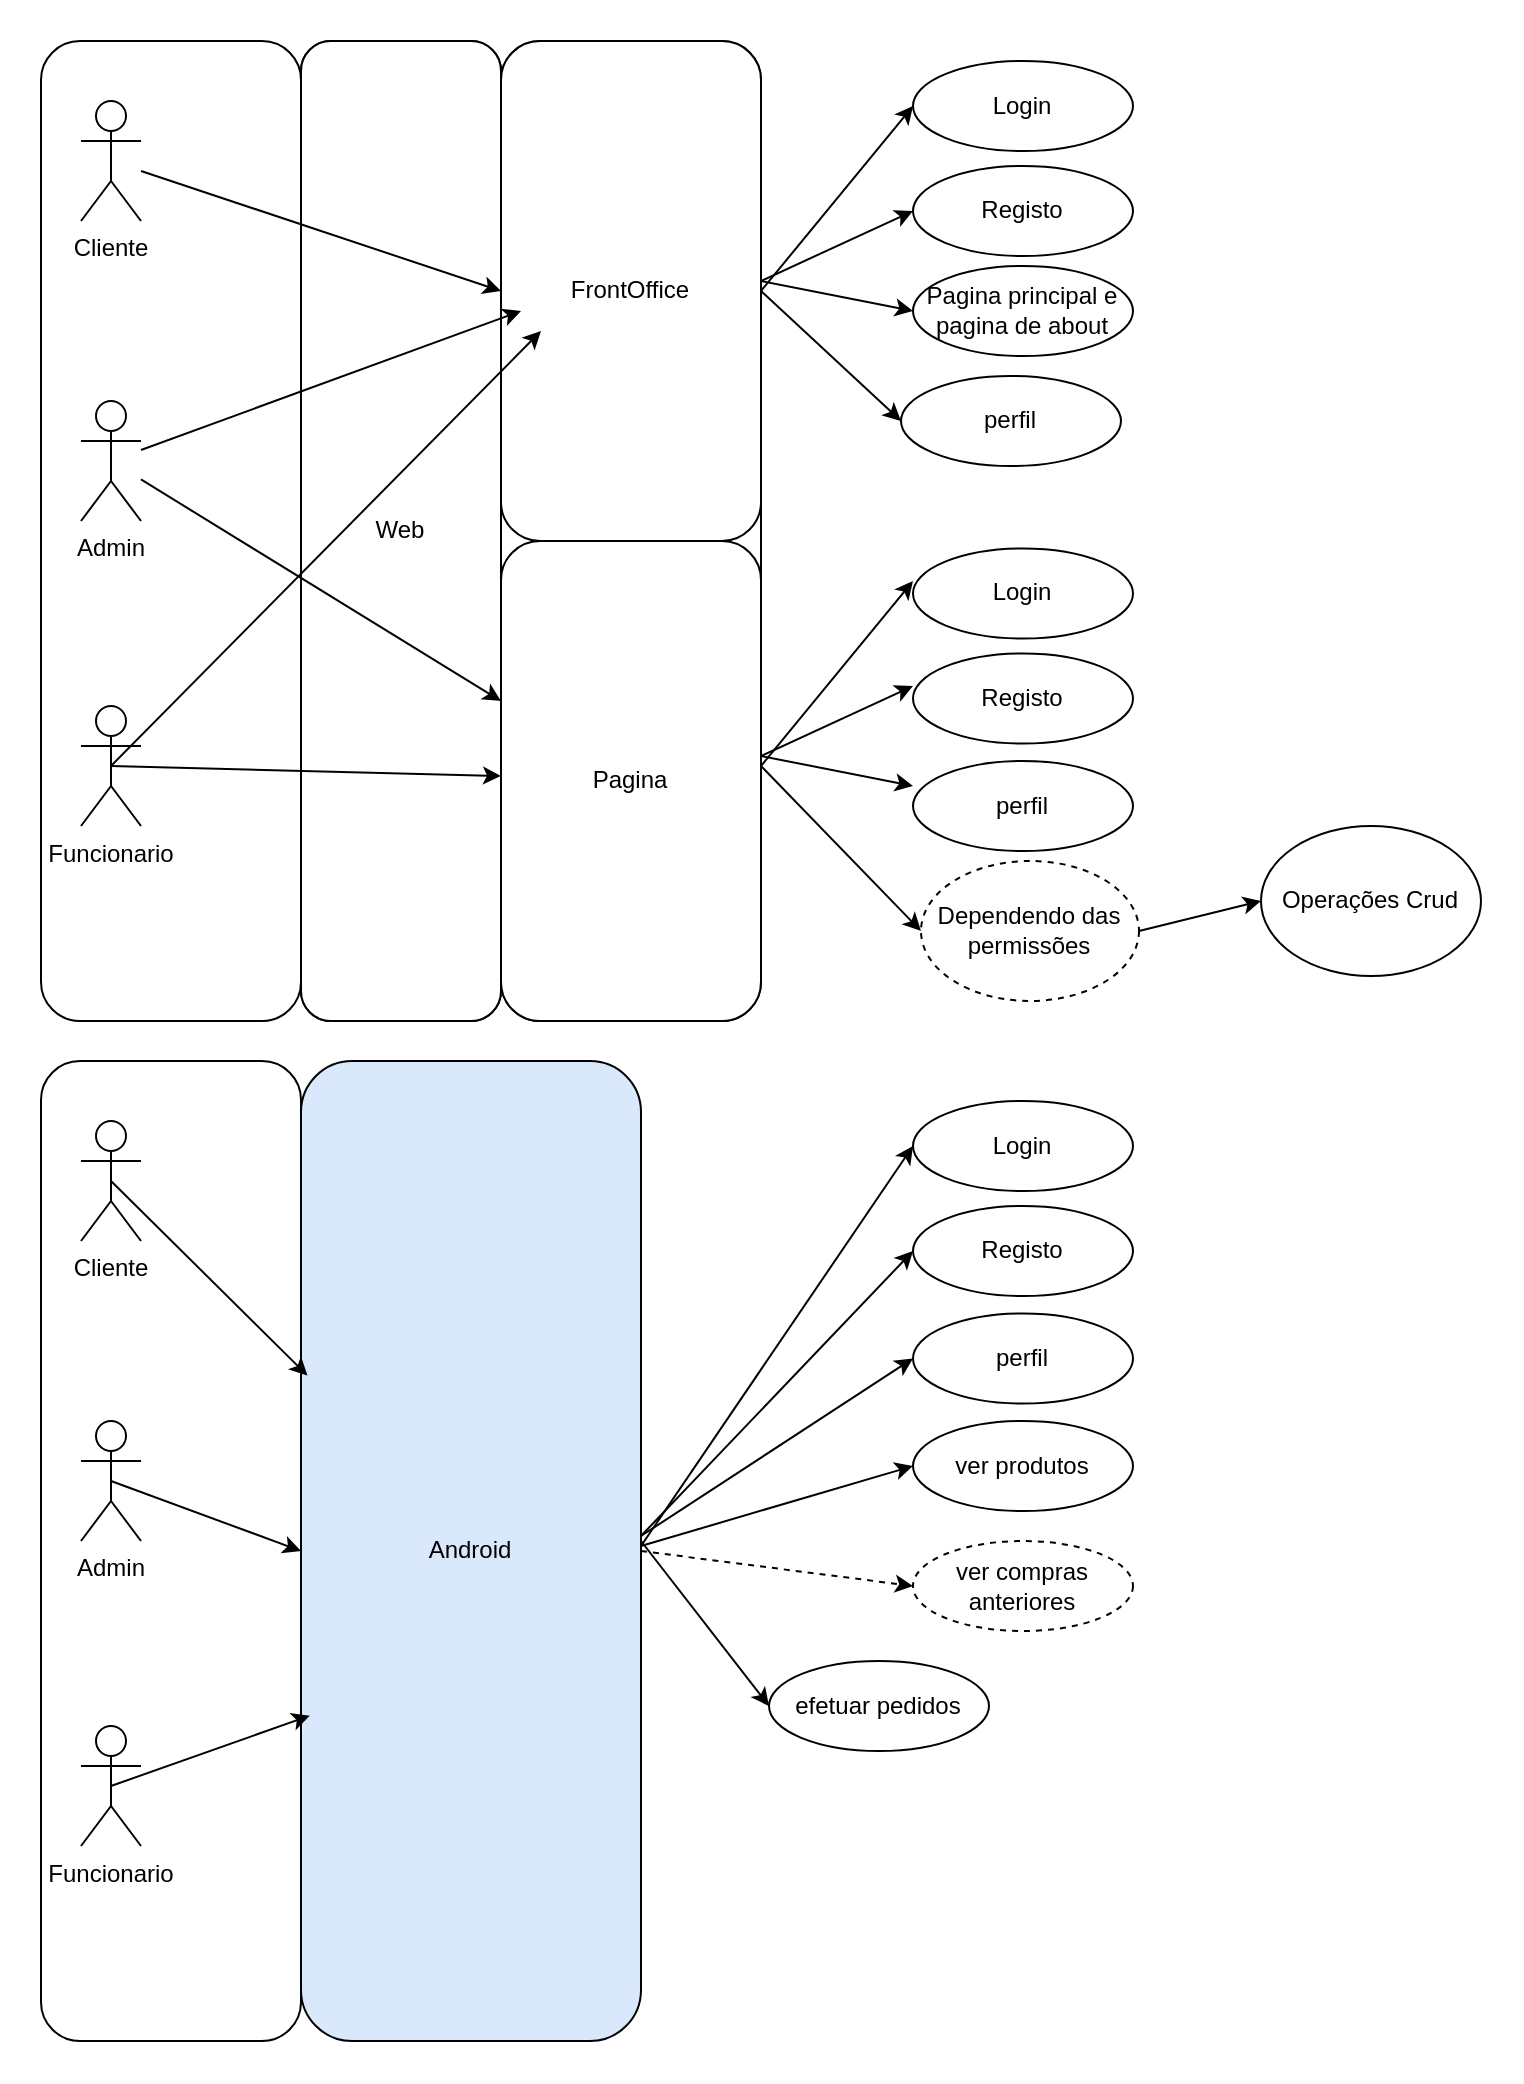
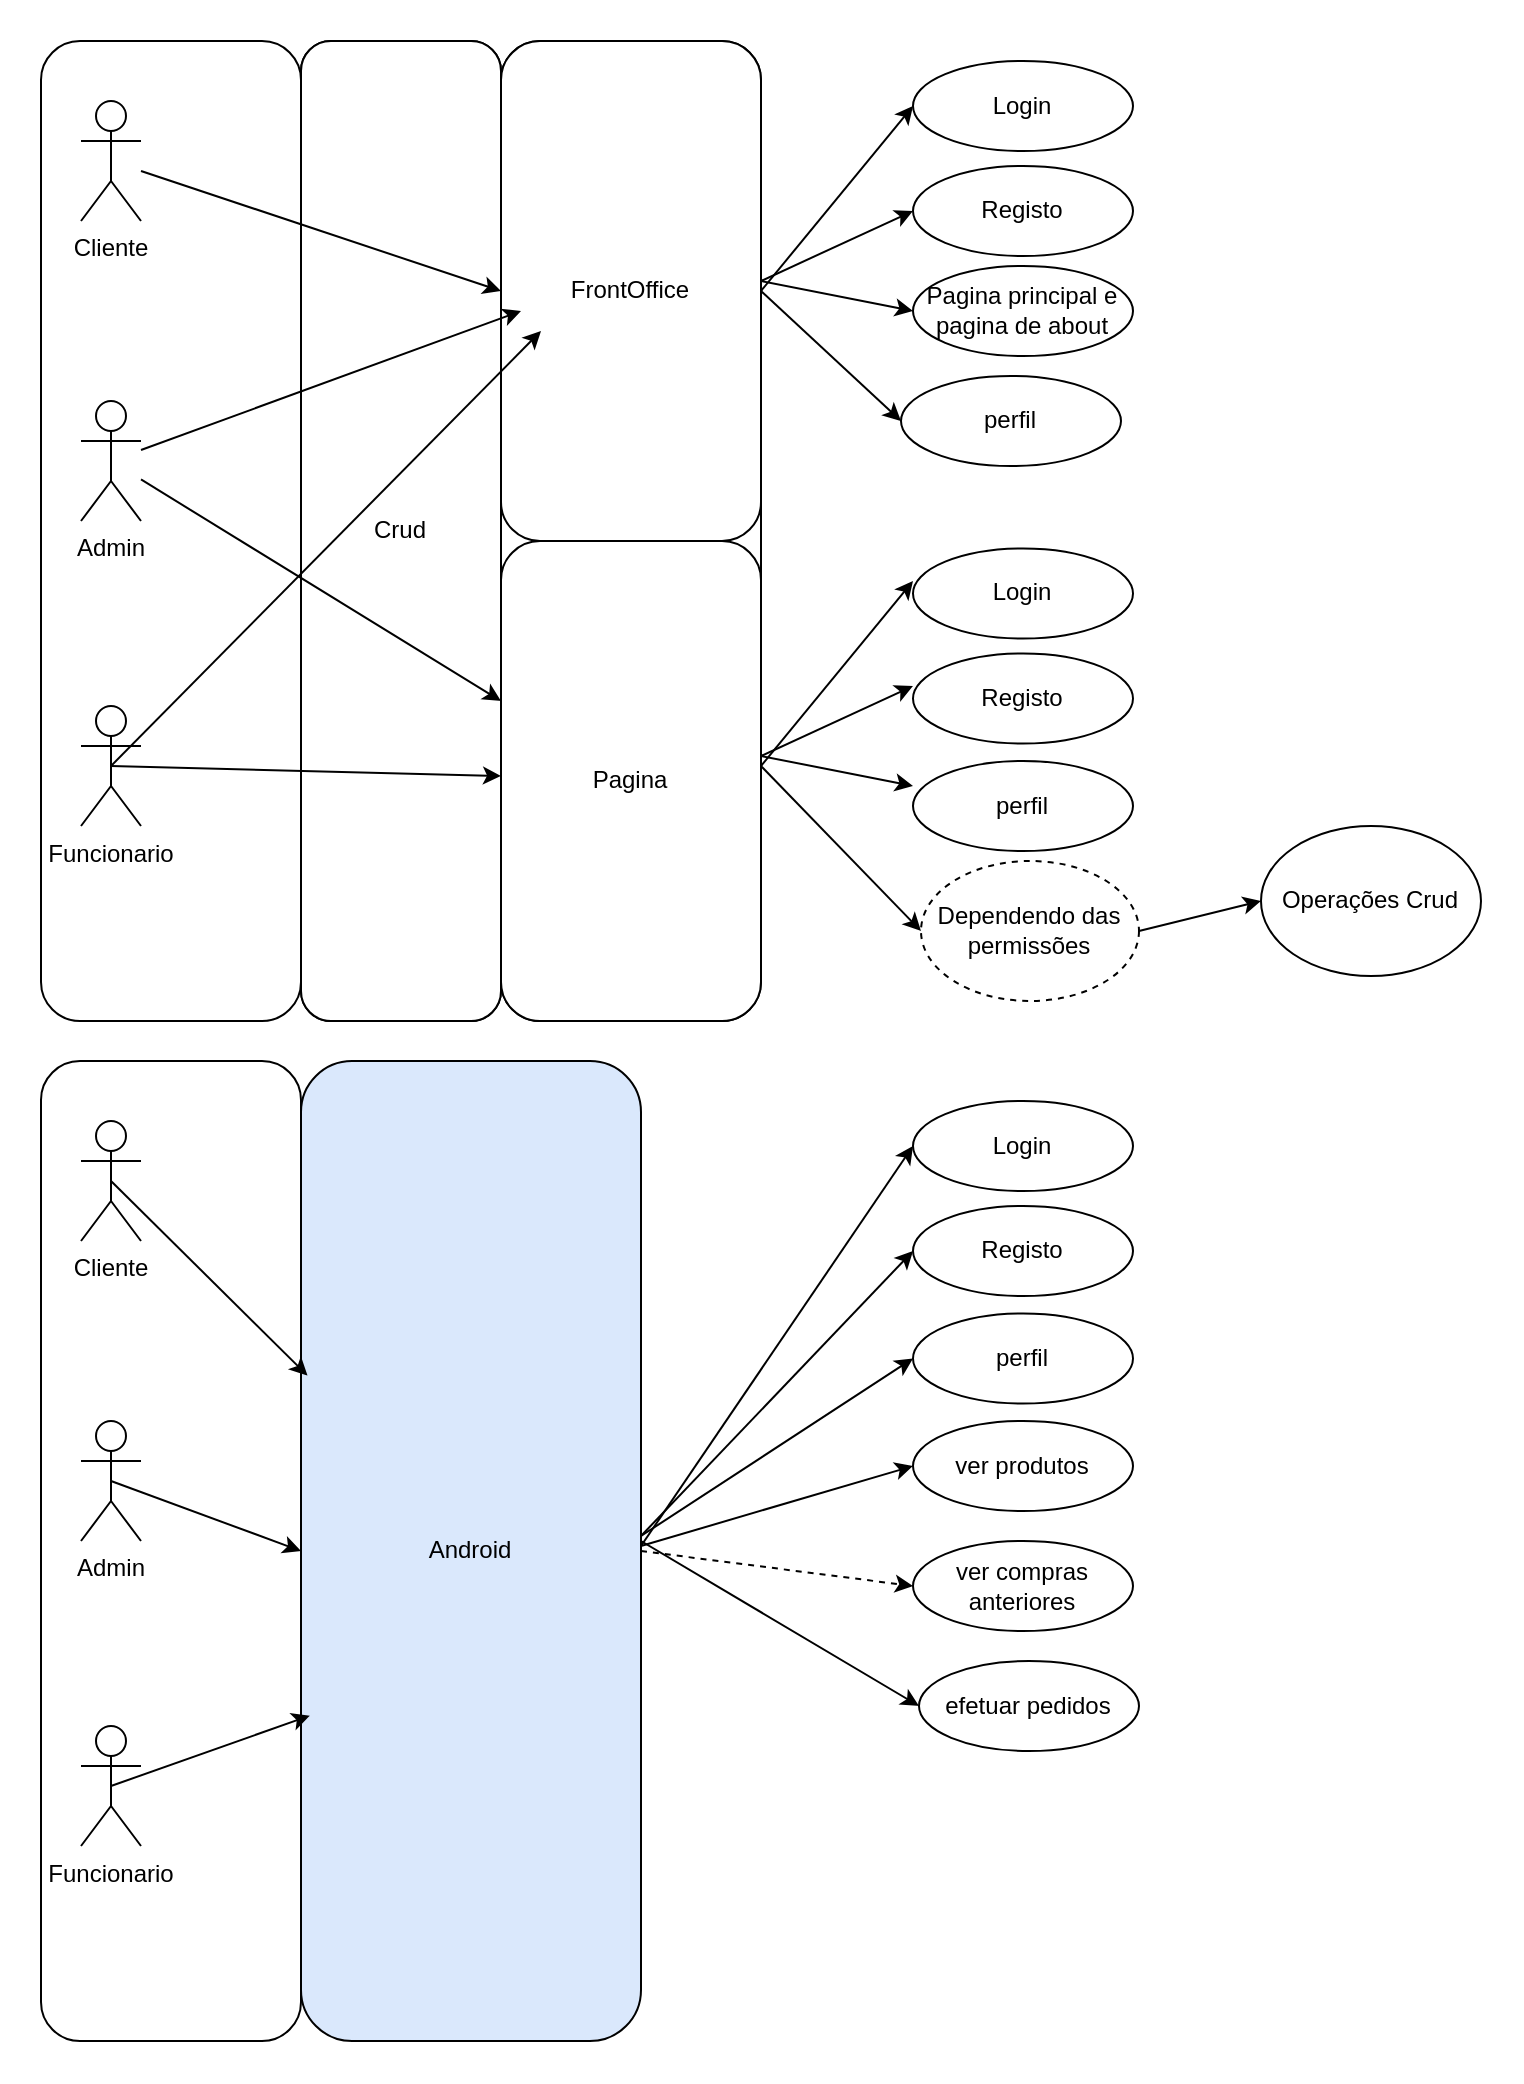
node "Web": label "Web" -> "Crud"
node "ver compras anteriores": style dashed -> solid
node "efetuar pedidos": moved (879, 1706) -> (1029, 1706)
